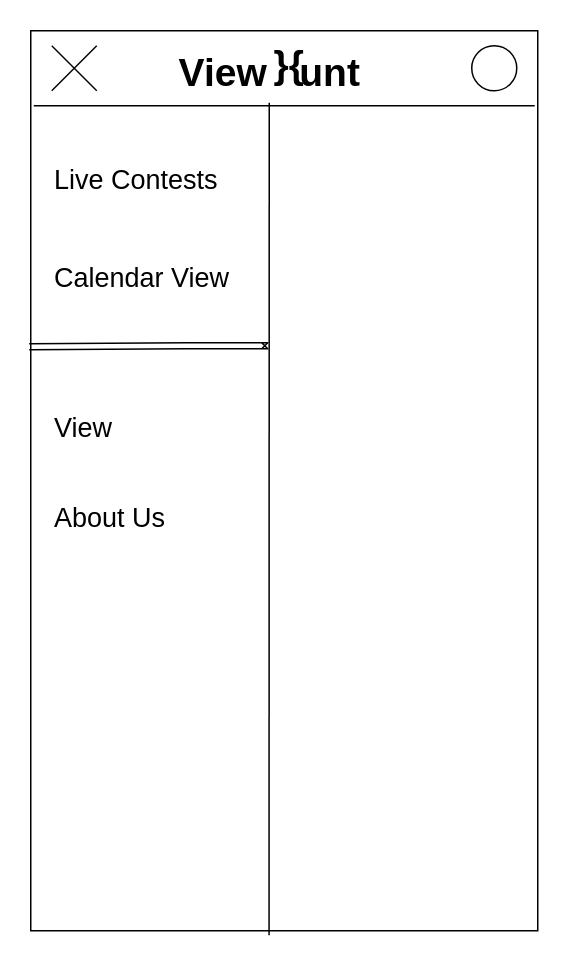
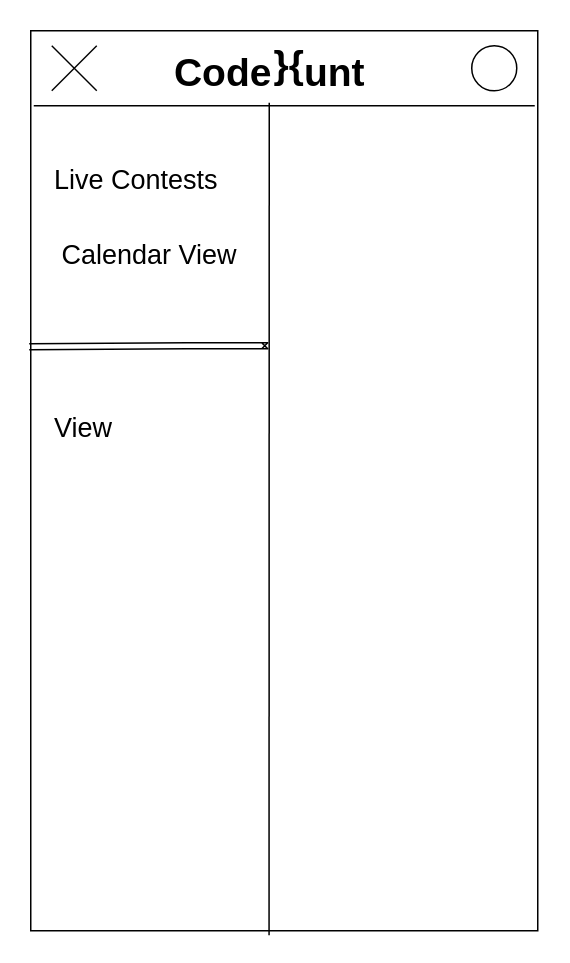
node "View unt": label "View unt" -> "Code unt"
node "Calendar View": moved (167, 278) -> (175, 256)
node "About Us": removed
